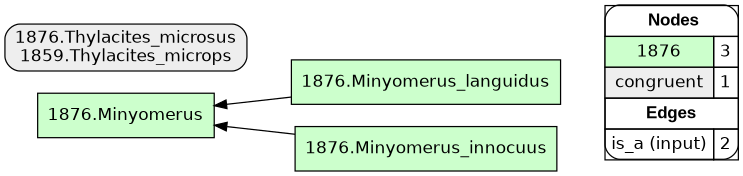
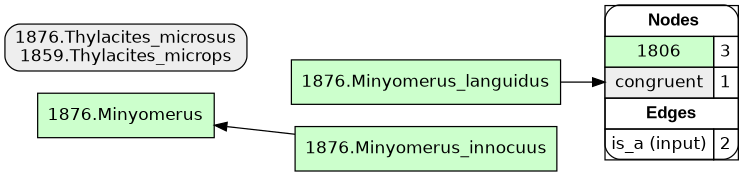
node "Nodes": text "1876" -> "1806"
edge "1876.Minyomerus_languidus" -> "1876.Minyomerus": now "1876.Minyomerus_languidus" -> "Nodes"
